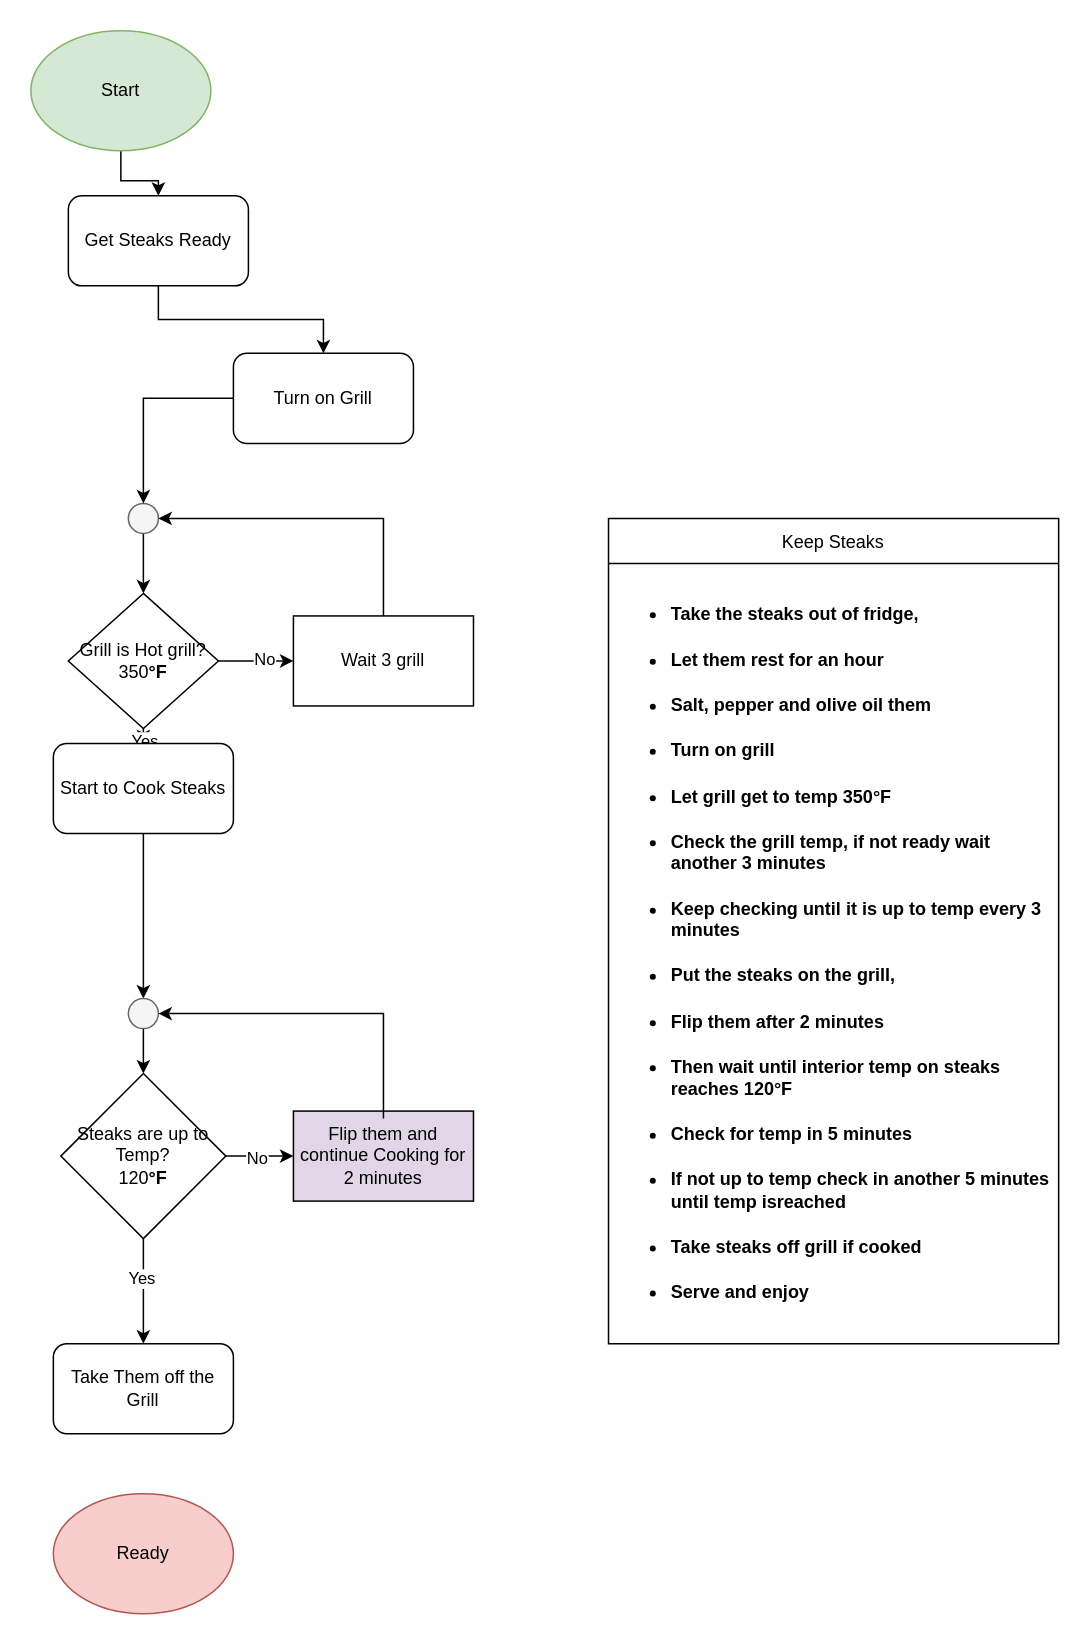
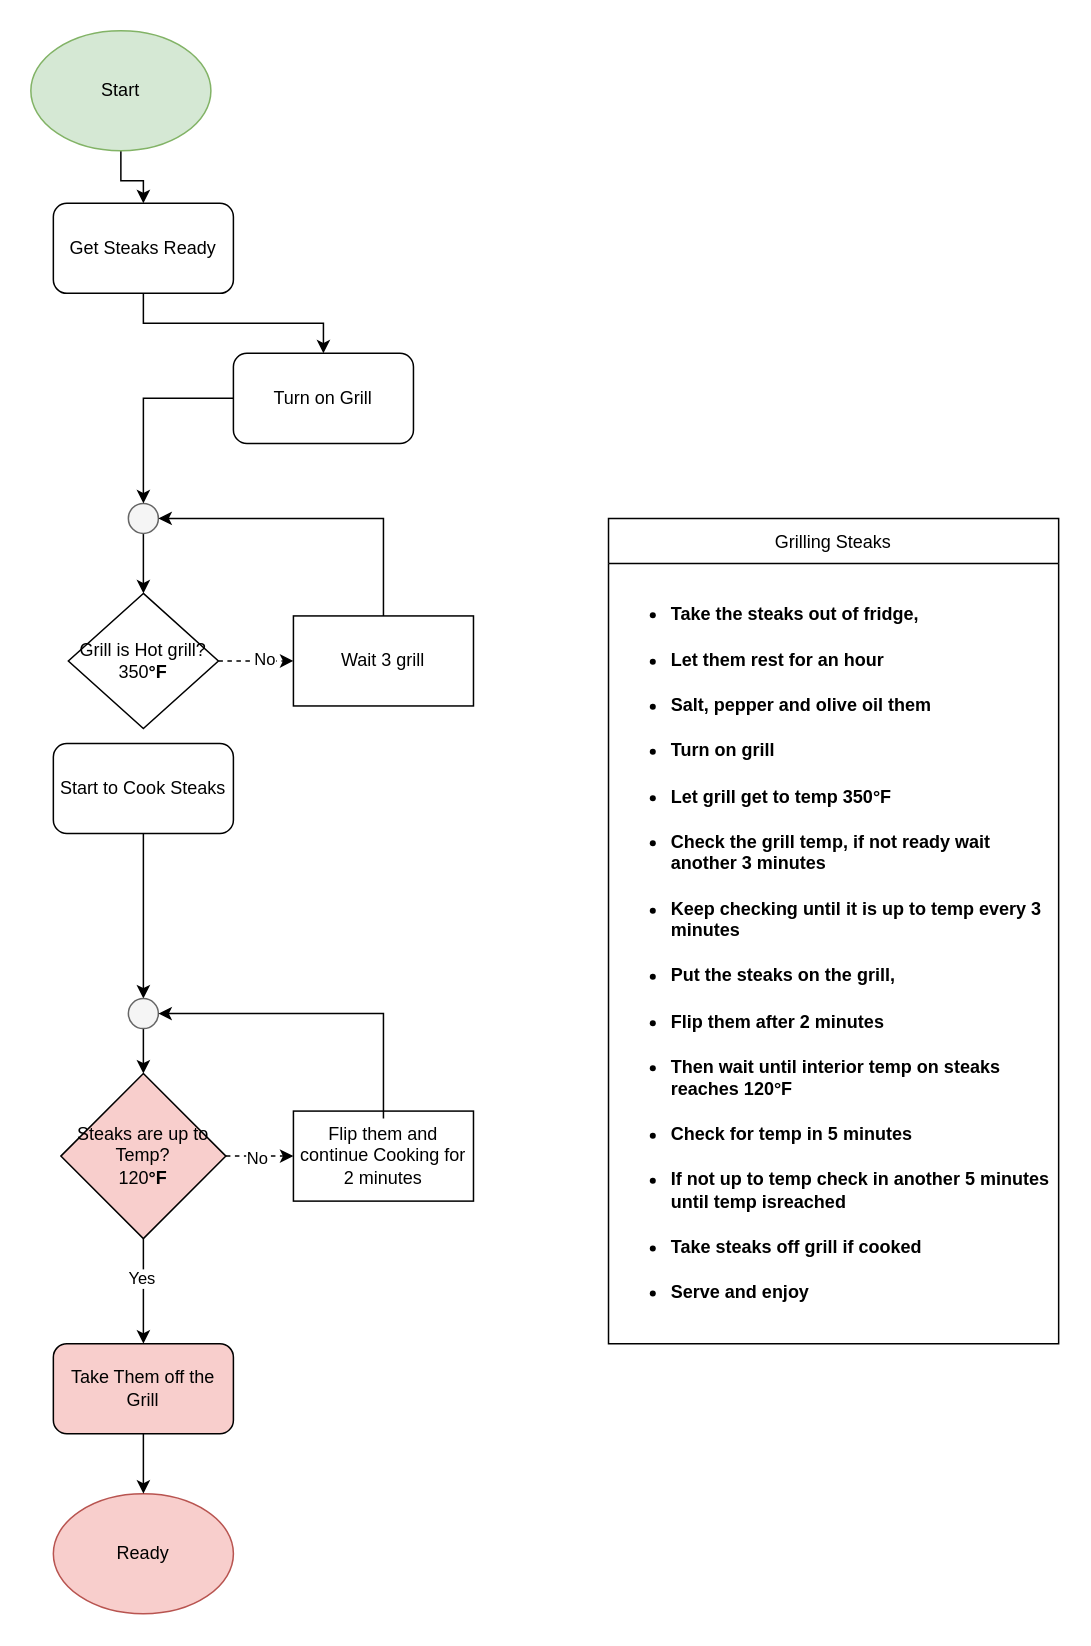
node "Get Steaks Ready": moved (158, 241) -> (143, 248)
node "Keep Steaks": label "Keep Steaks" -> "Grilling Steaks"
edge "Grill is Hot grill? 350°F" -> "Wait 3 grill": style solid -> dashed
edge "Grill is Hot grill? 350°F" -> "Start to Cook Steaks": removed, label "Yes"
node "Steaks are up to Temp? 120°F": fillcolor #ffffff -> #f8cecc
edge "Steaks are up to Temp? 120°F" -> "Flip them and continue Cooking for 2 minutes": style solid -> dashed
node "Flip them and continue Cooking for 2 minutes": fillcolor #e1d5e7 -> #ffffff
node "Take Them off the Grill": fillcolor #ffffff -> #f8cecc
edge "Take Them off the Grill" -> "Ready": added
